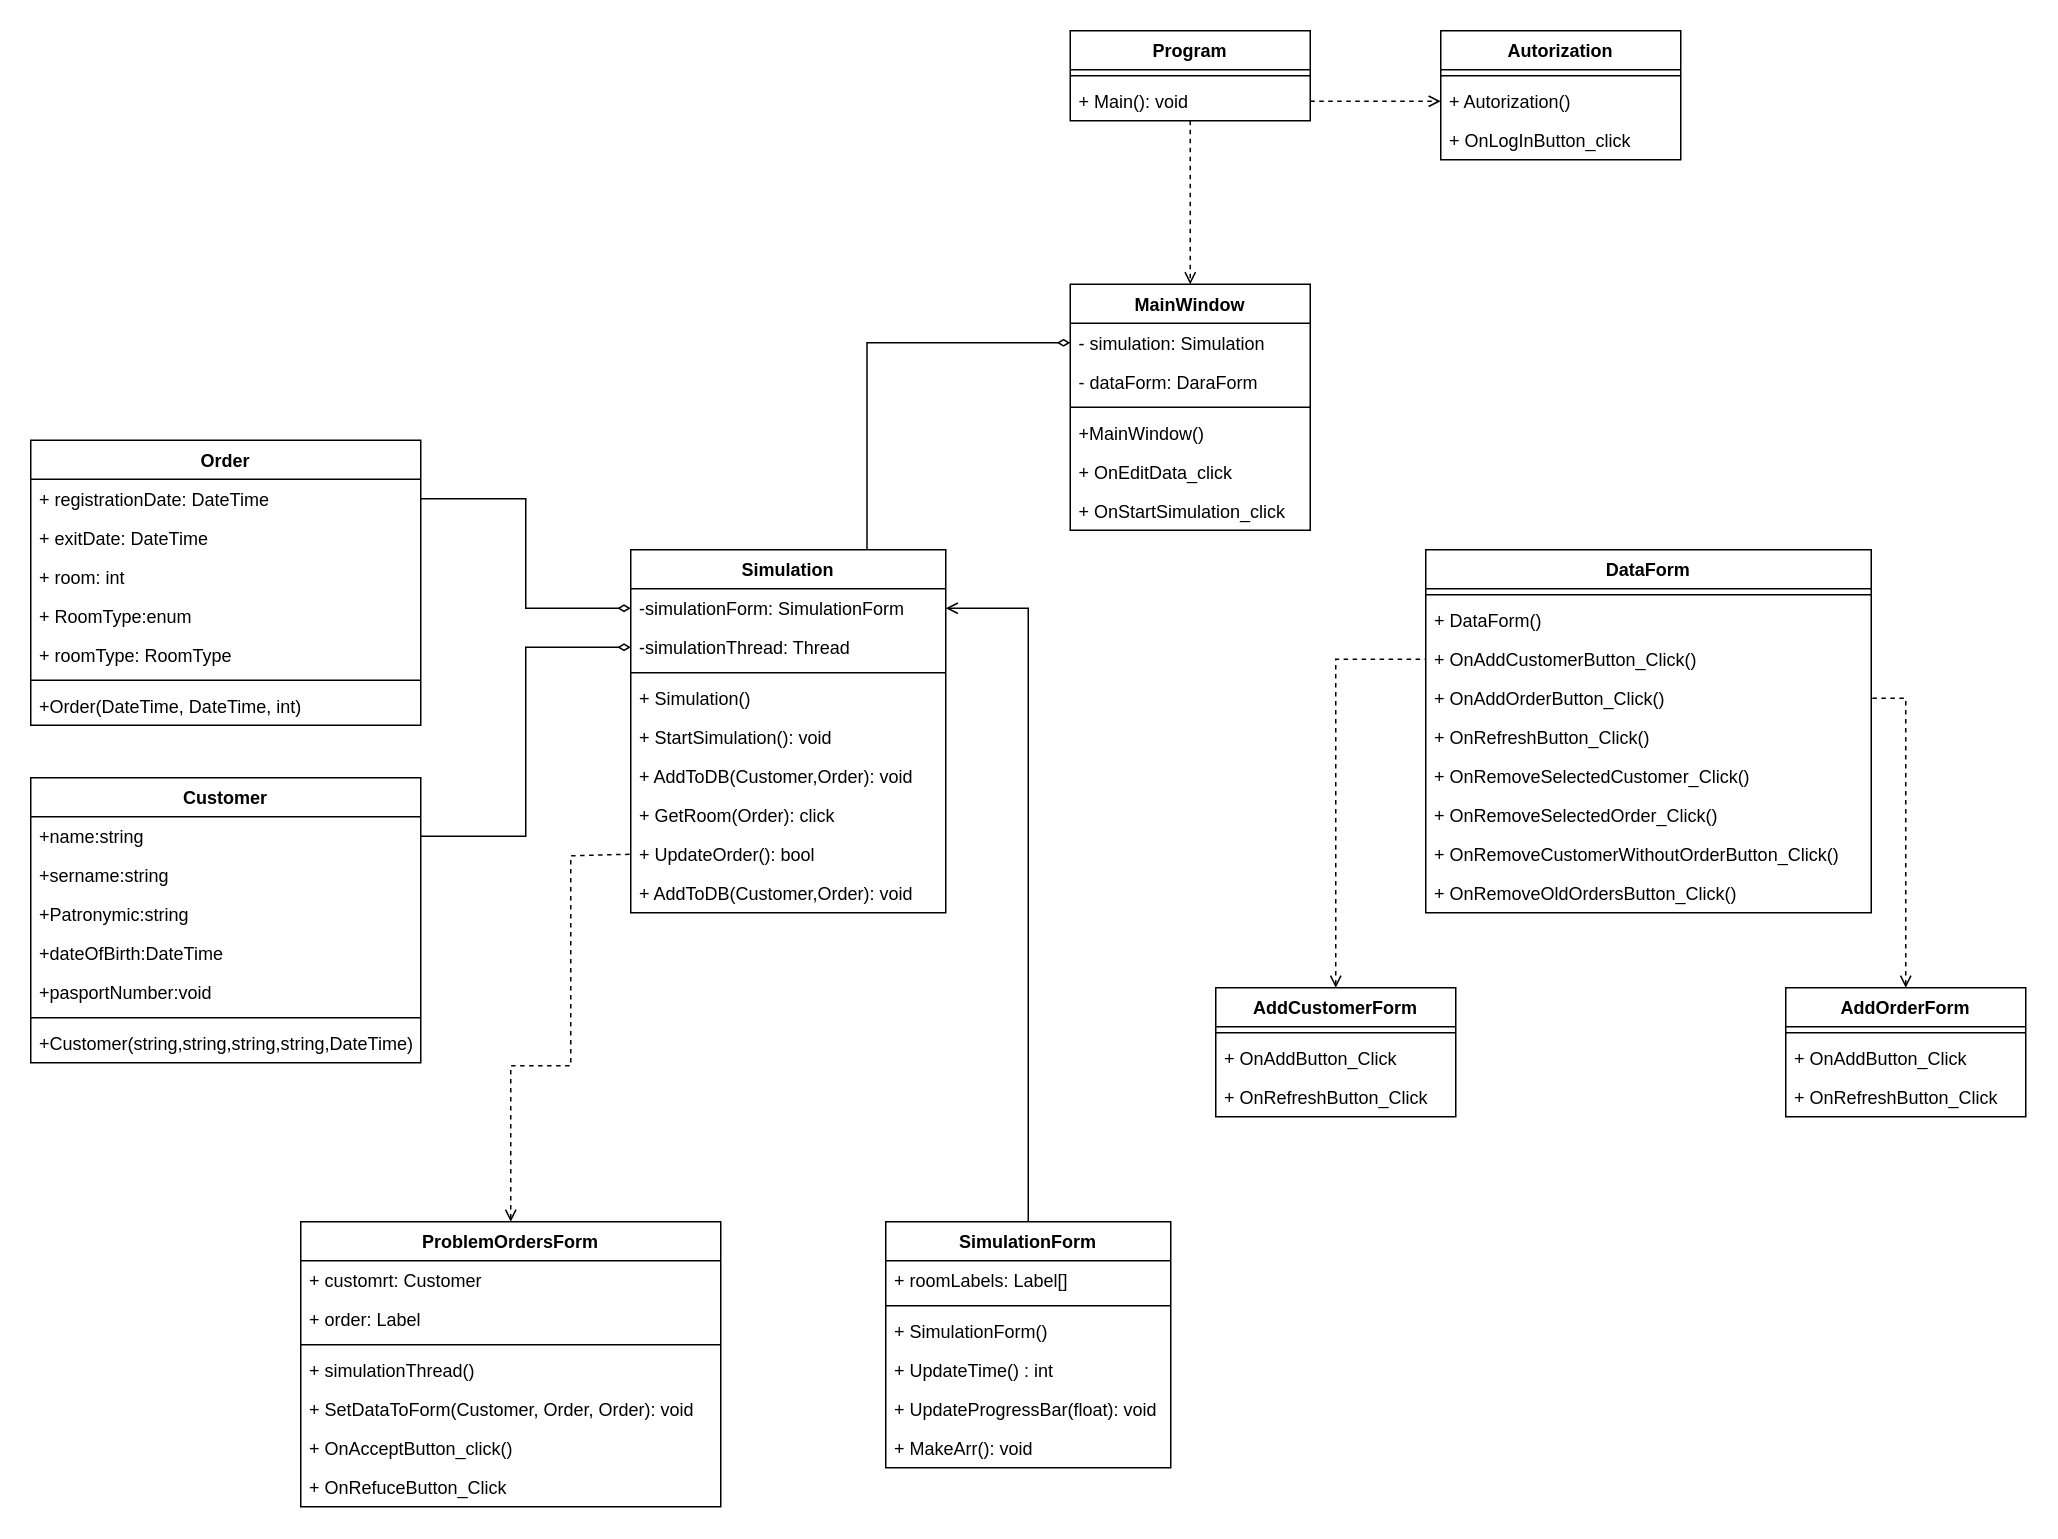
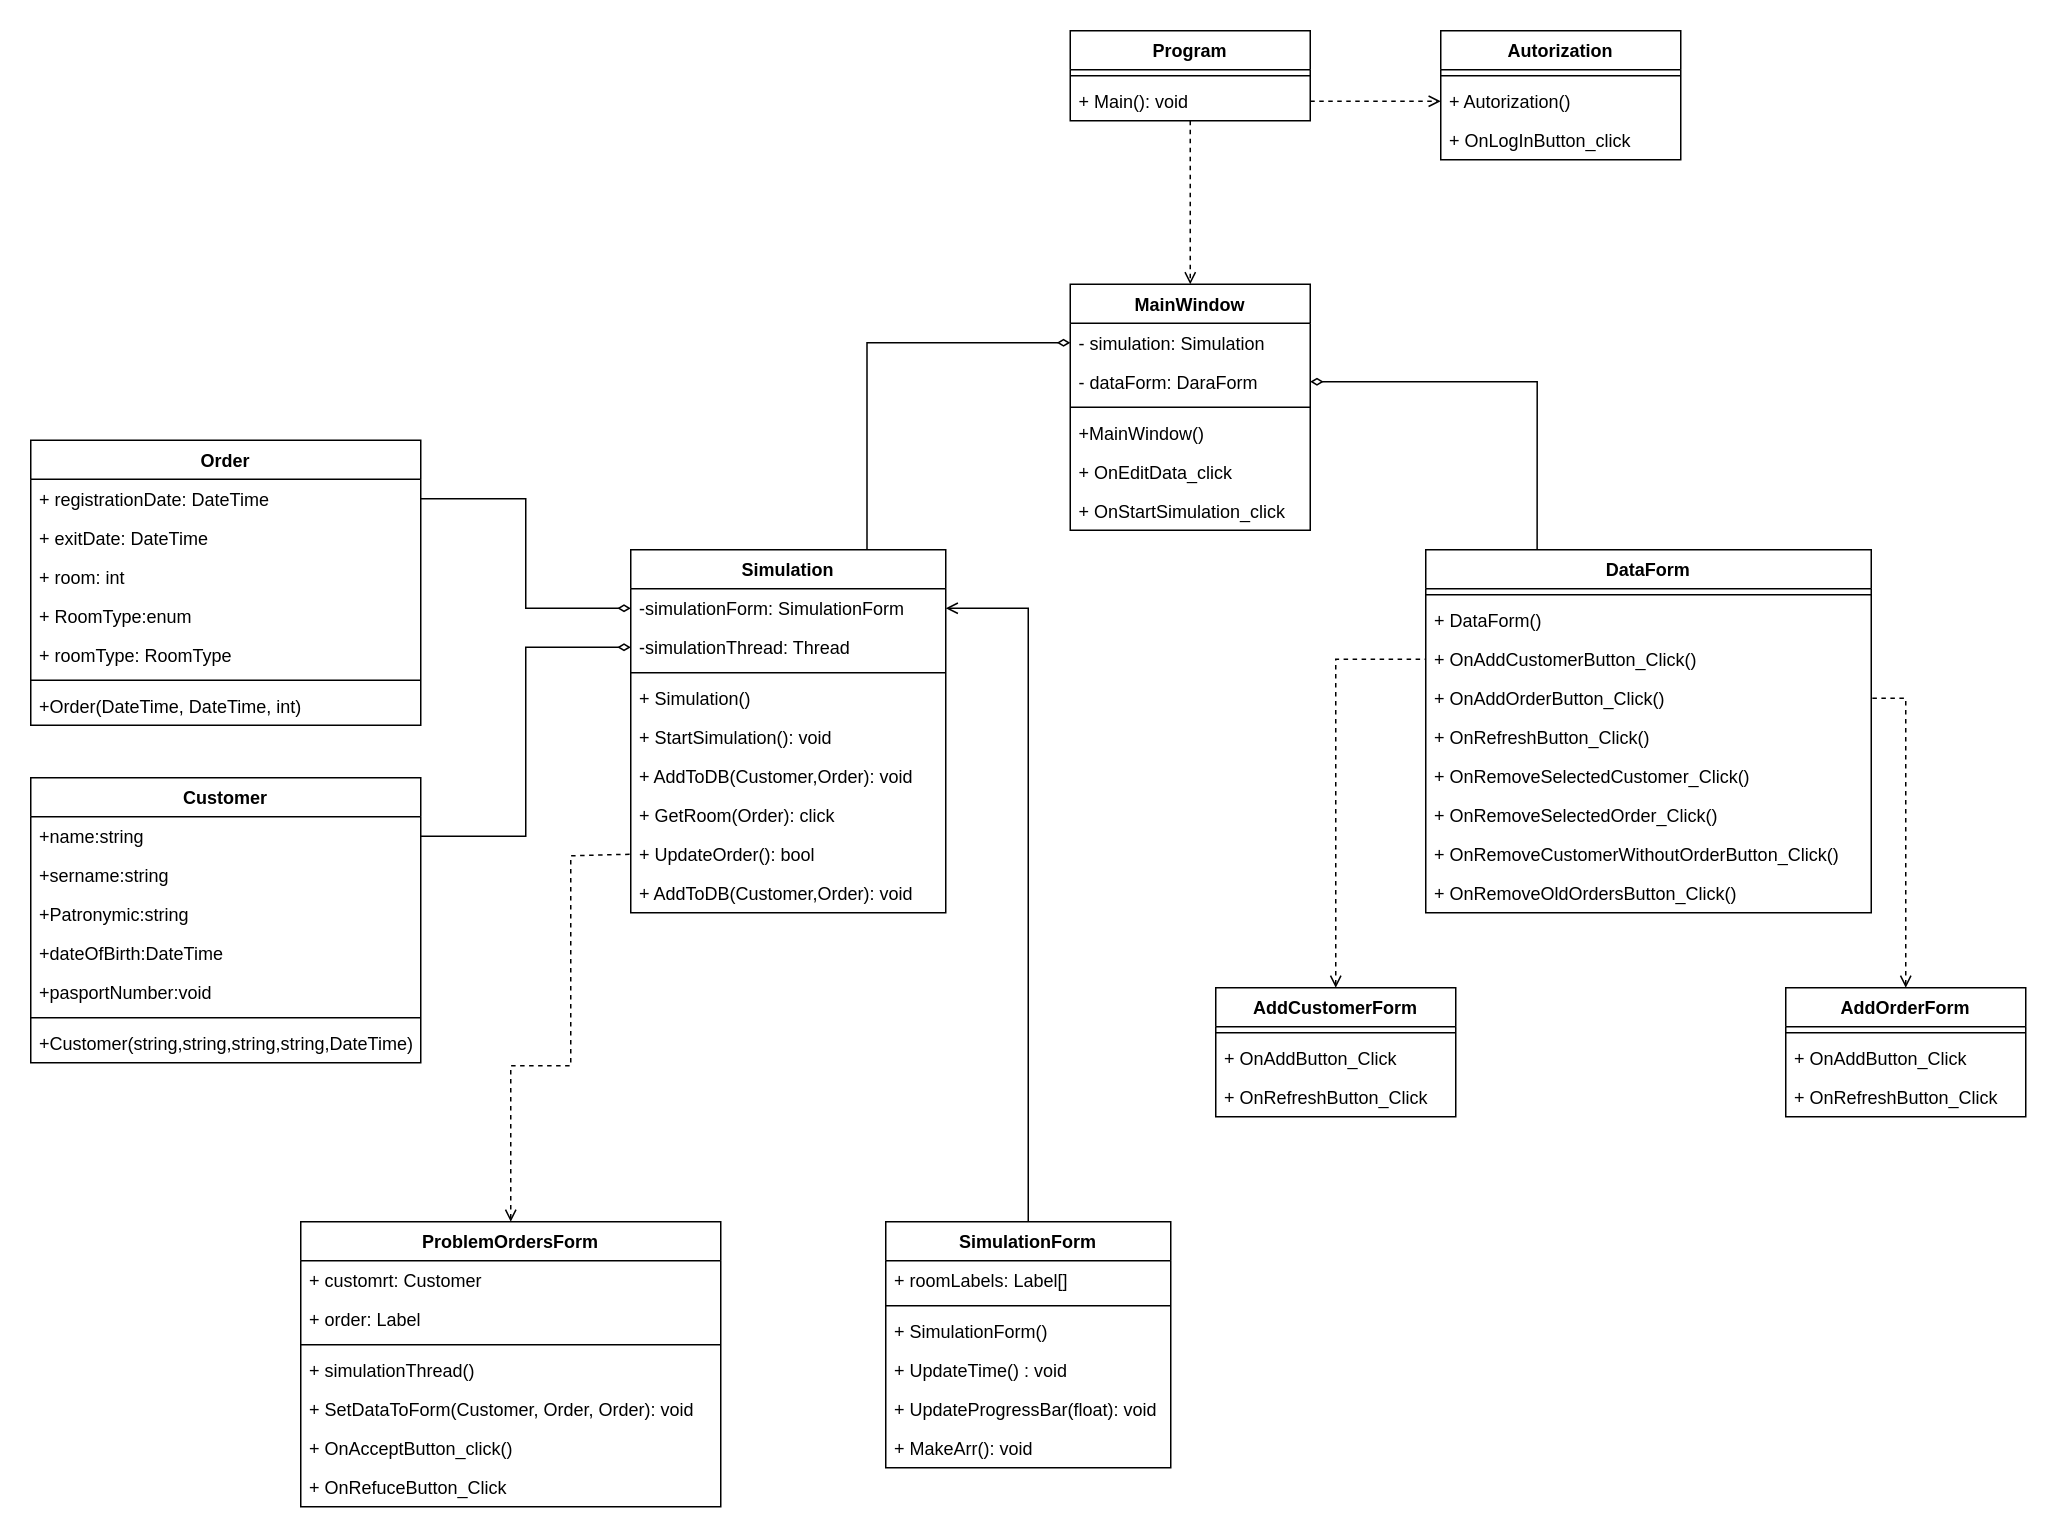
edge "DataForm" -> "- dataForm: DaraForm": added
node "+ UpdateTime() : int": label "+ UpdateTime() : int" -> "+ UpdateTime() : void"
